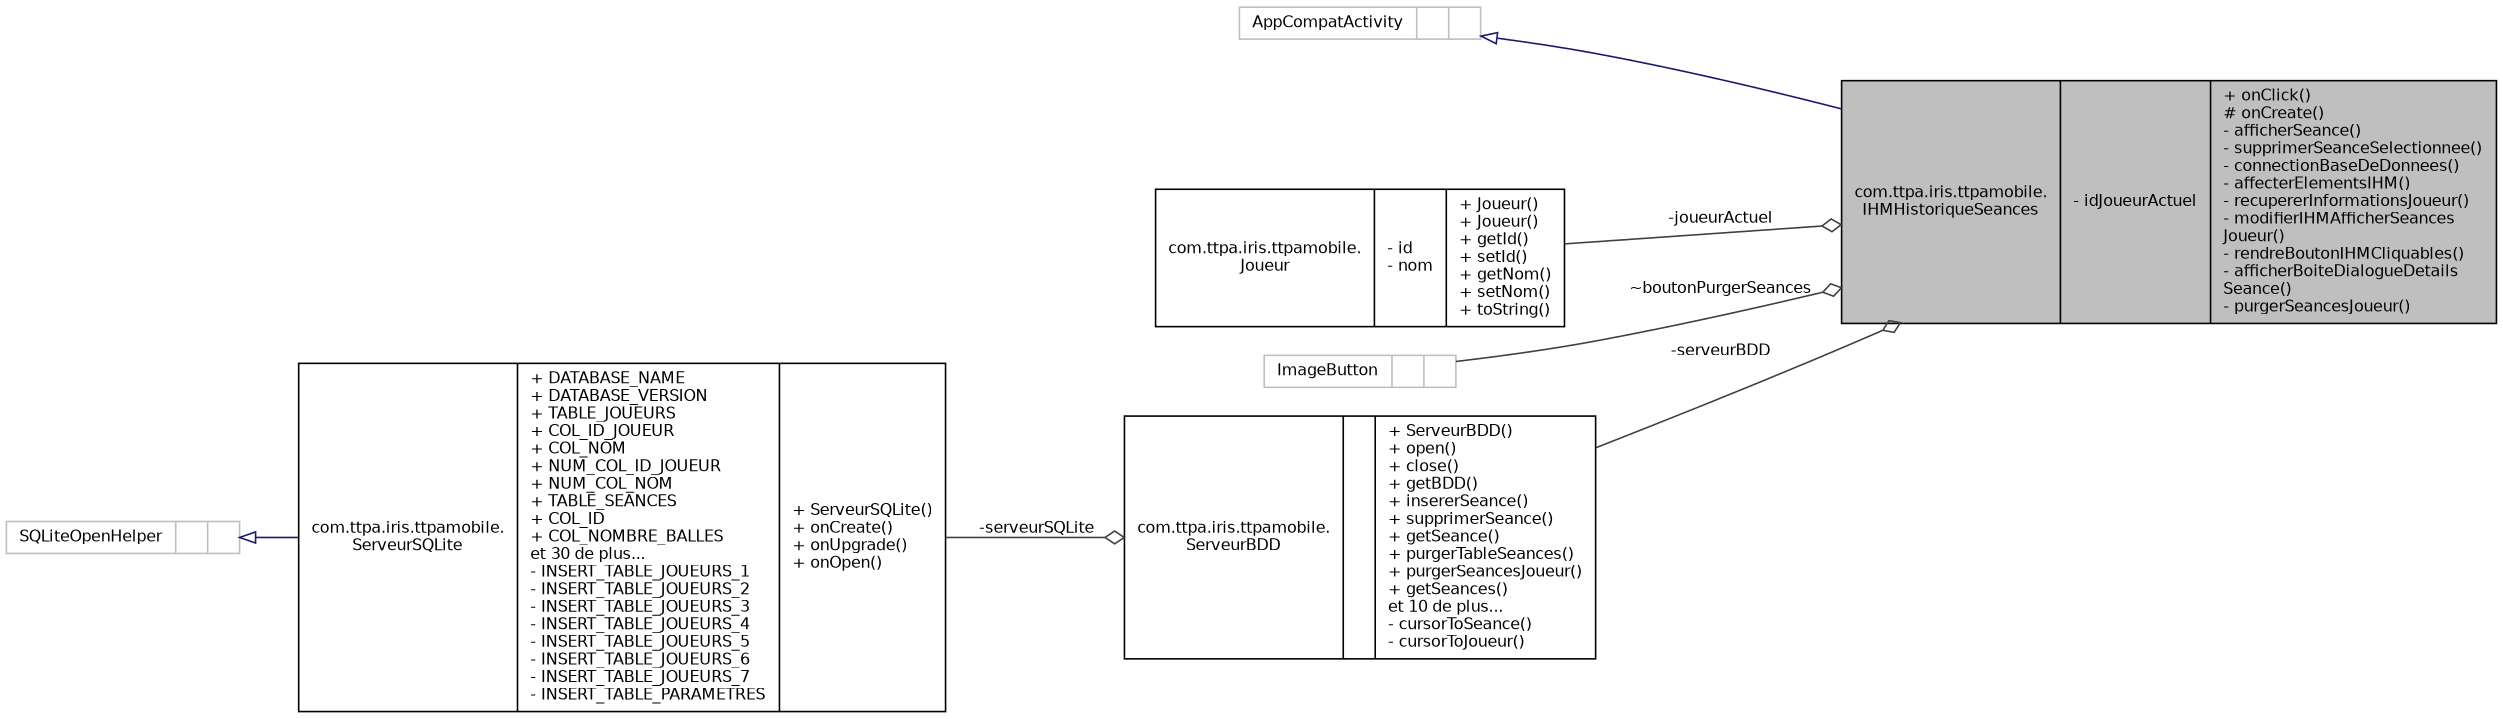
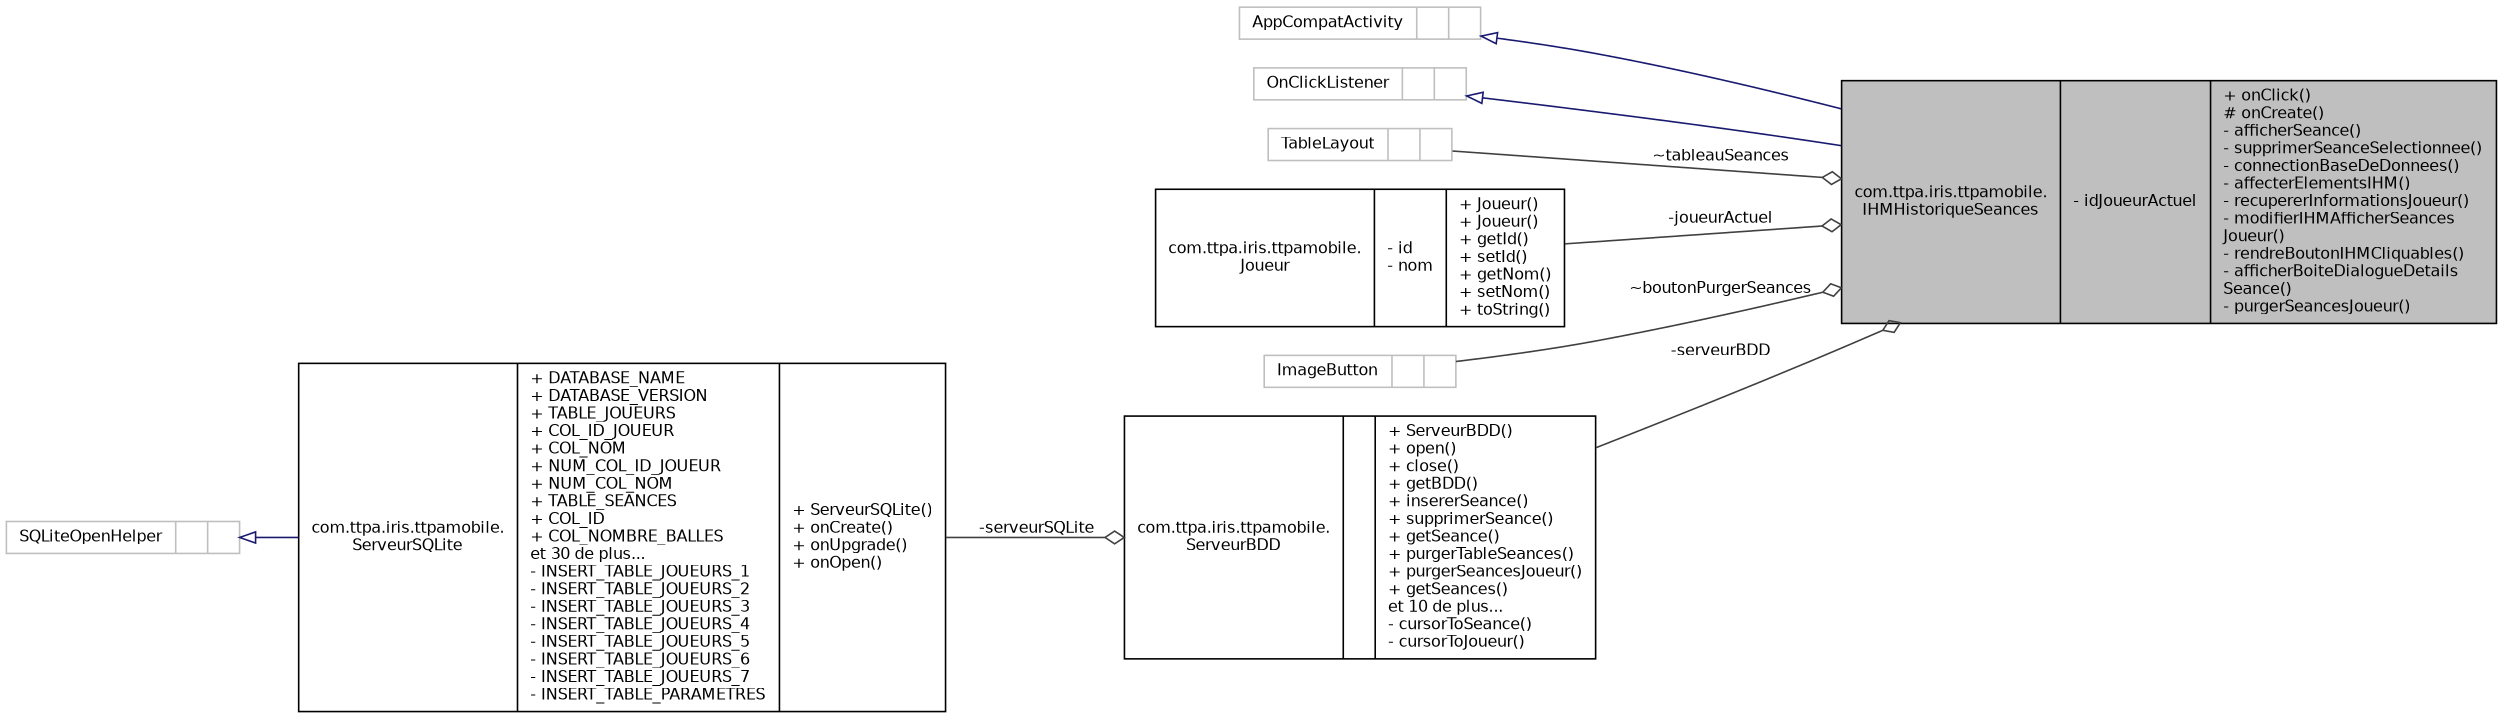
node "OnClickListener": added
node "TableLayout": added
